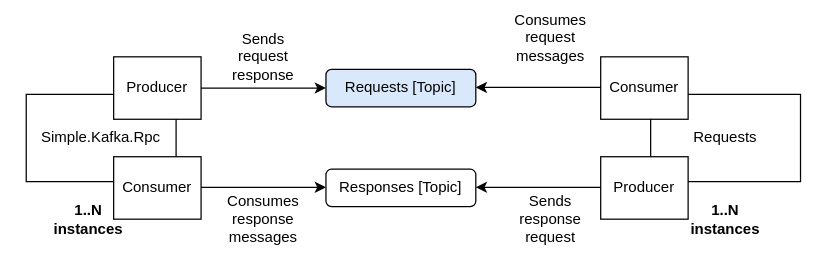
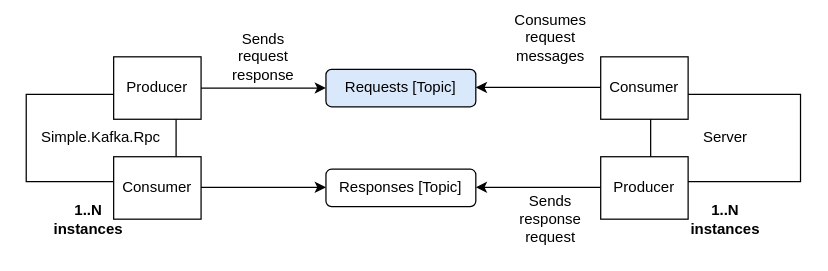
node "Requests": label "Requests" -> "Server"
node "Consumes response messages": removed
